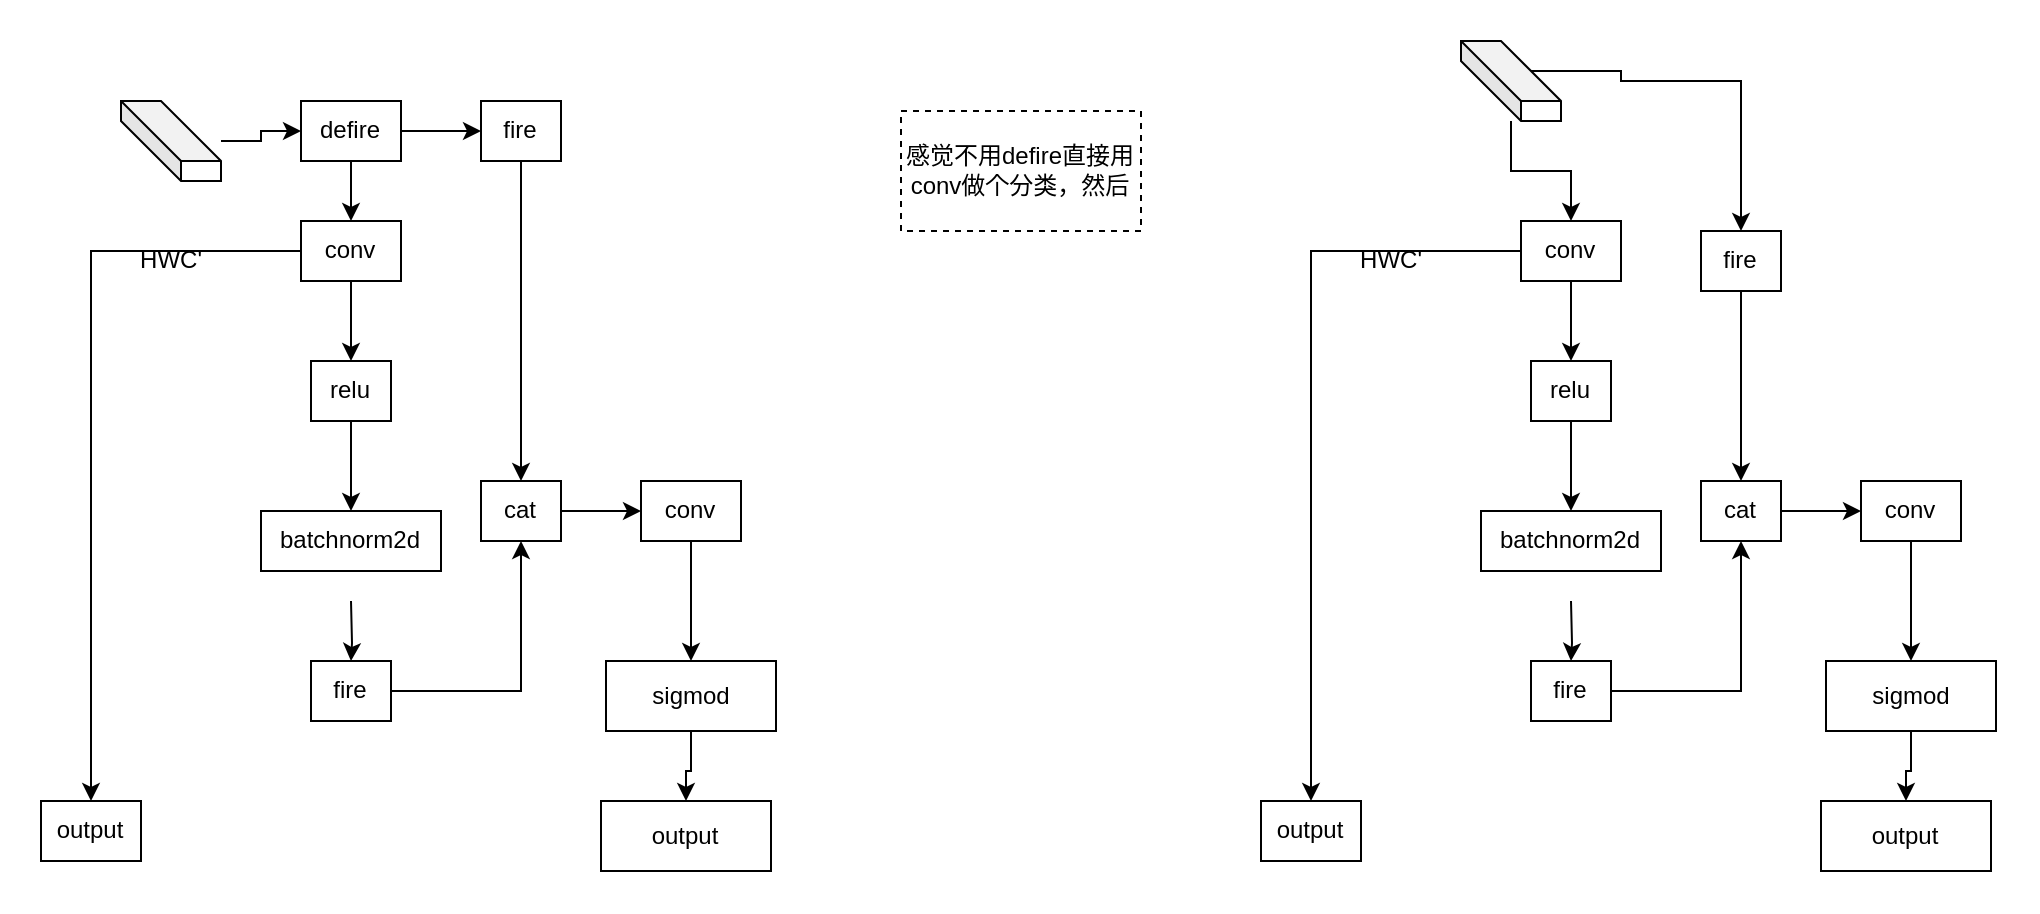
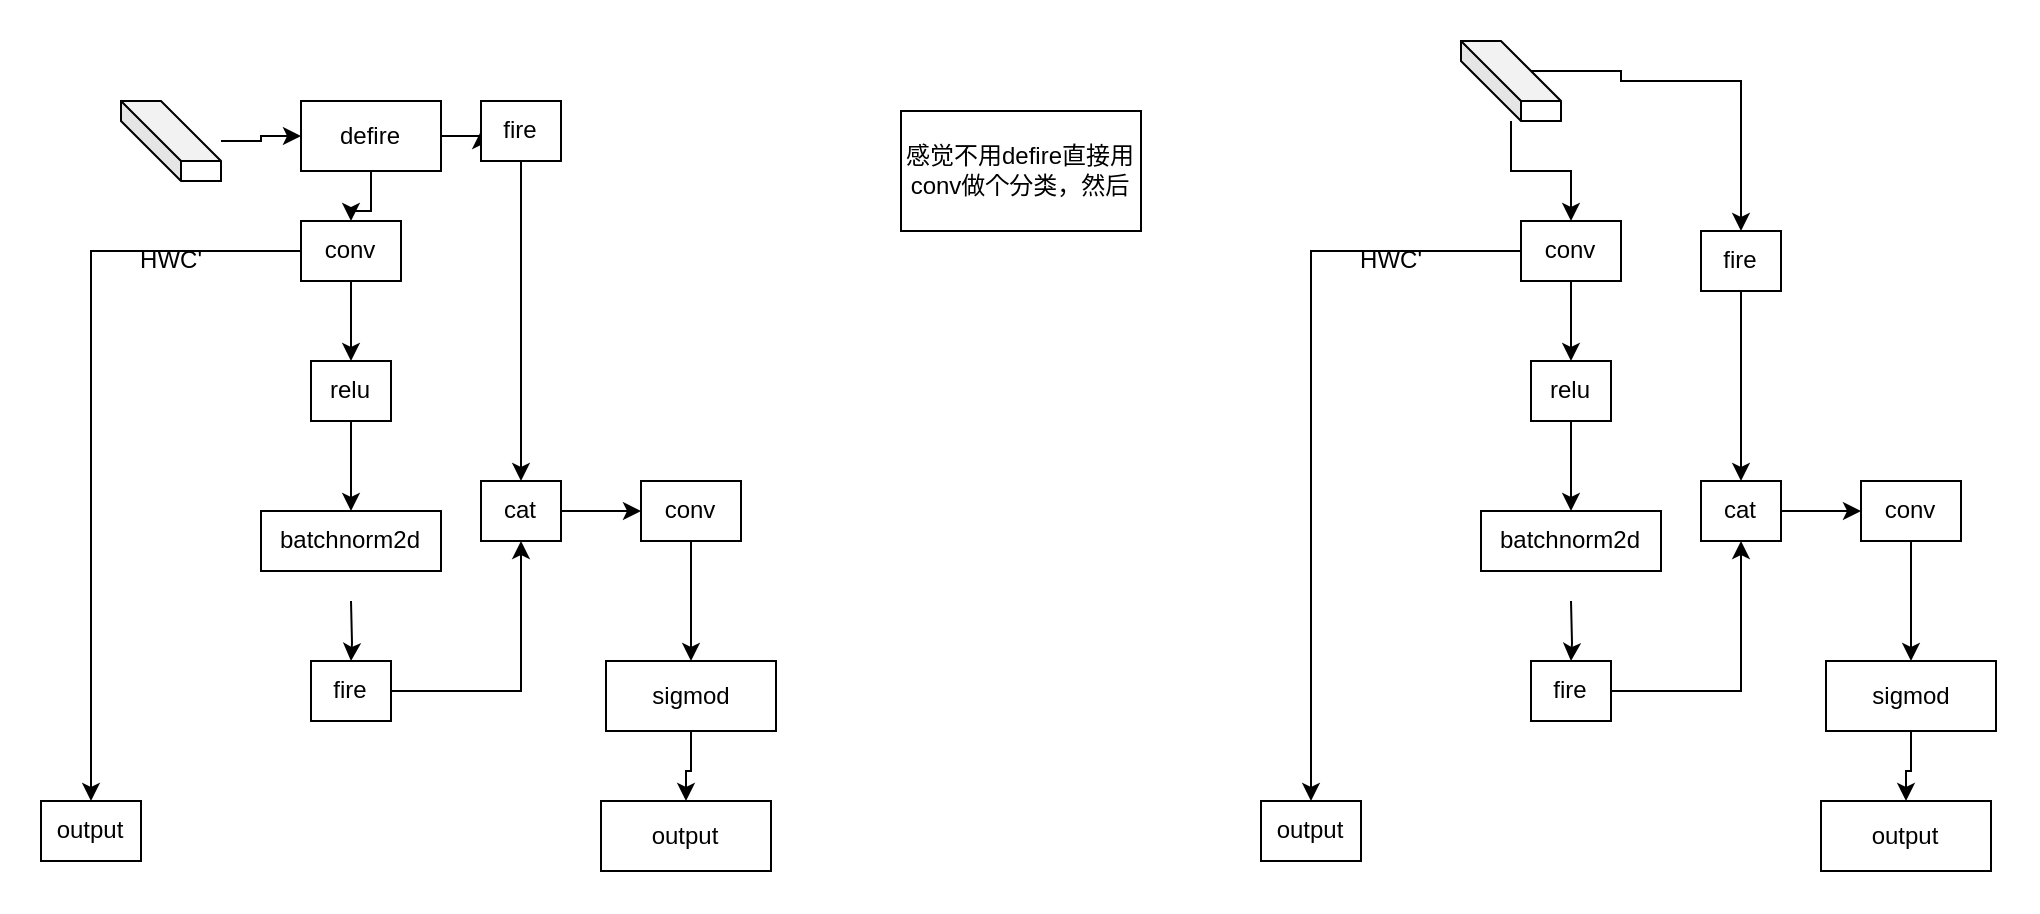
node "defire": size 100x60 -> 140x70
node "感觉不用defire直接用conv做个分类，然后": style dashed -> solid
